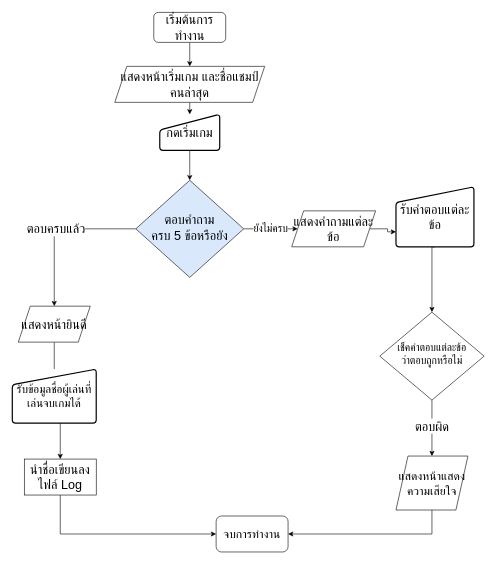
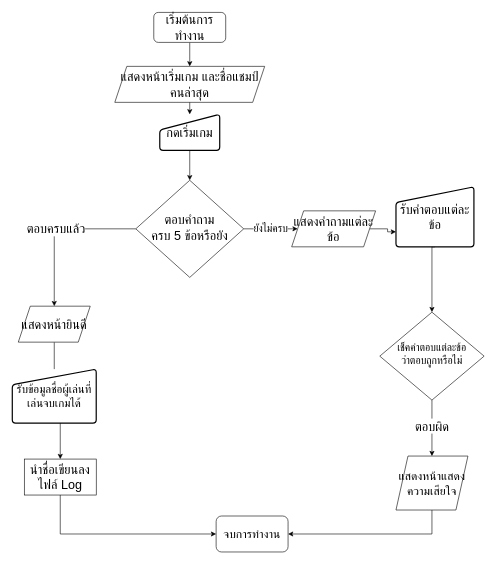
node "ตอบคำถามครบ 5 ข้อหรือยัง": fillcolor #dae8fc -> #ffffff
